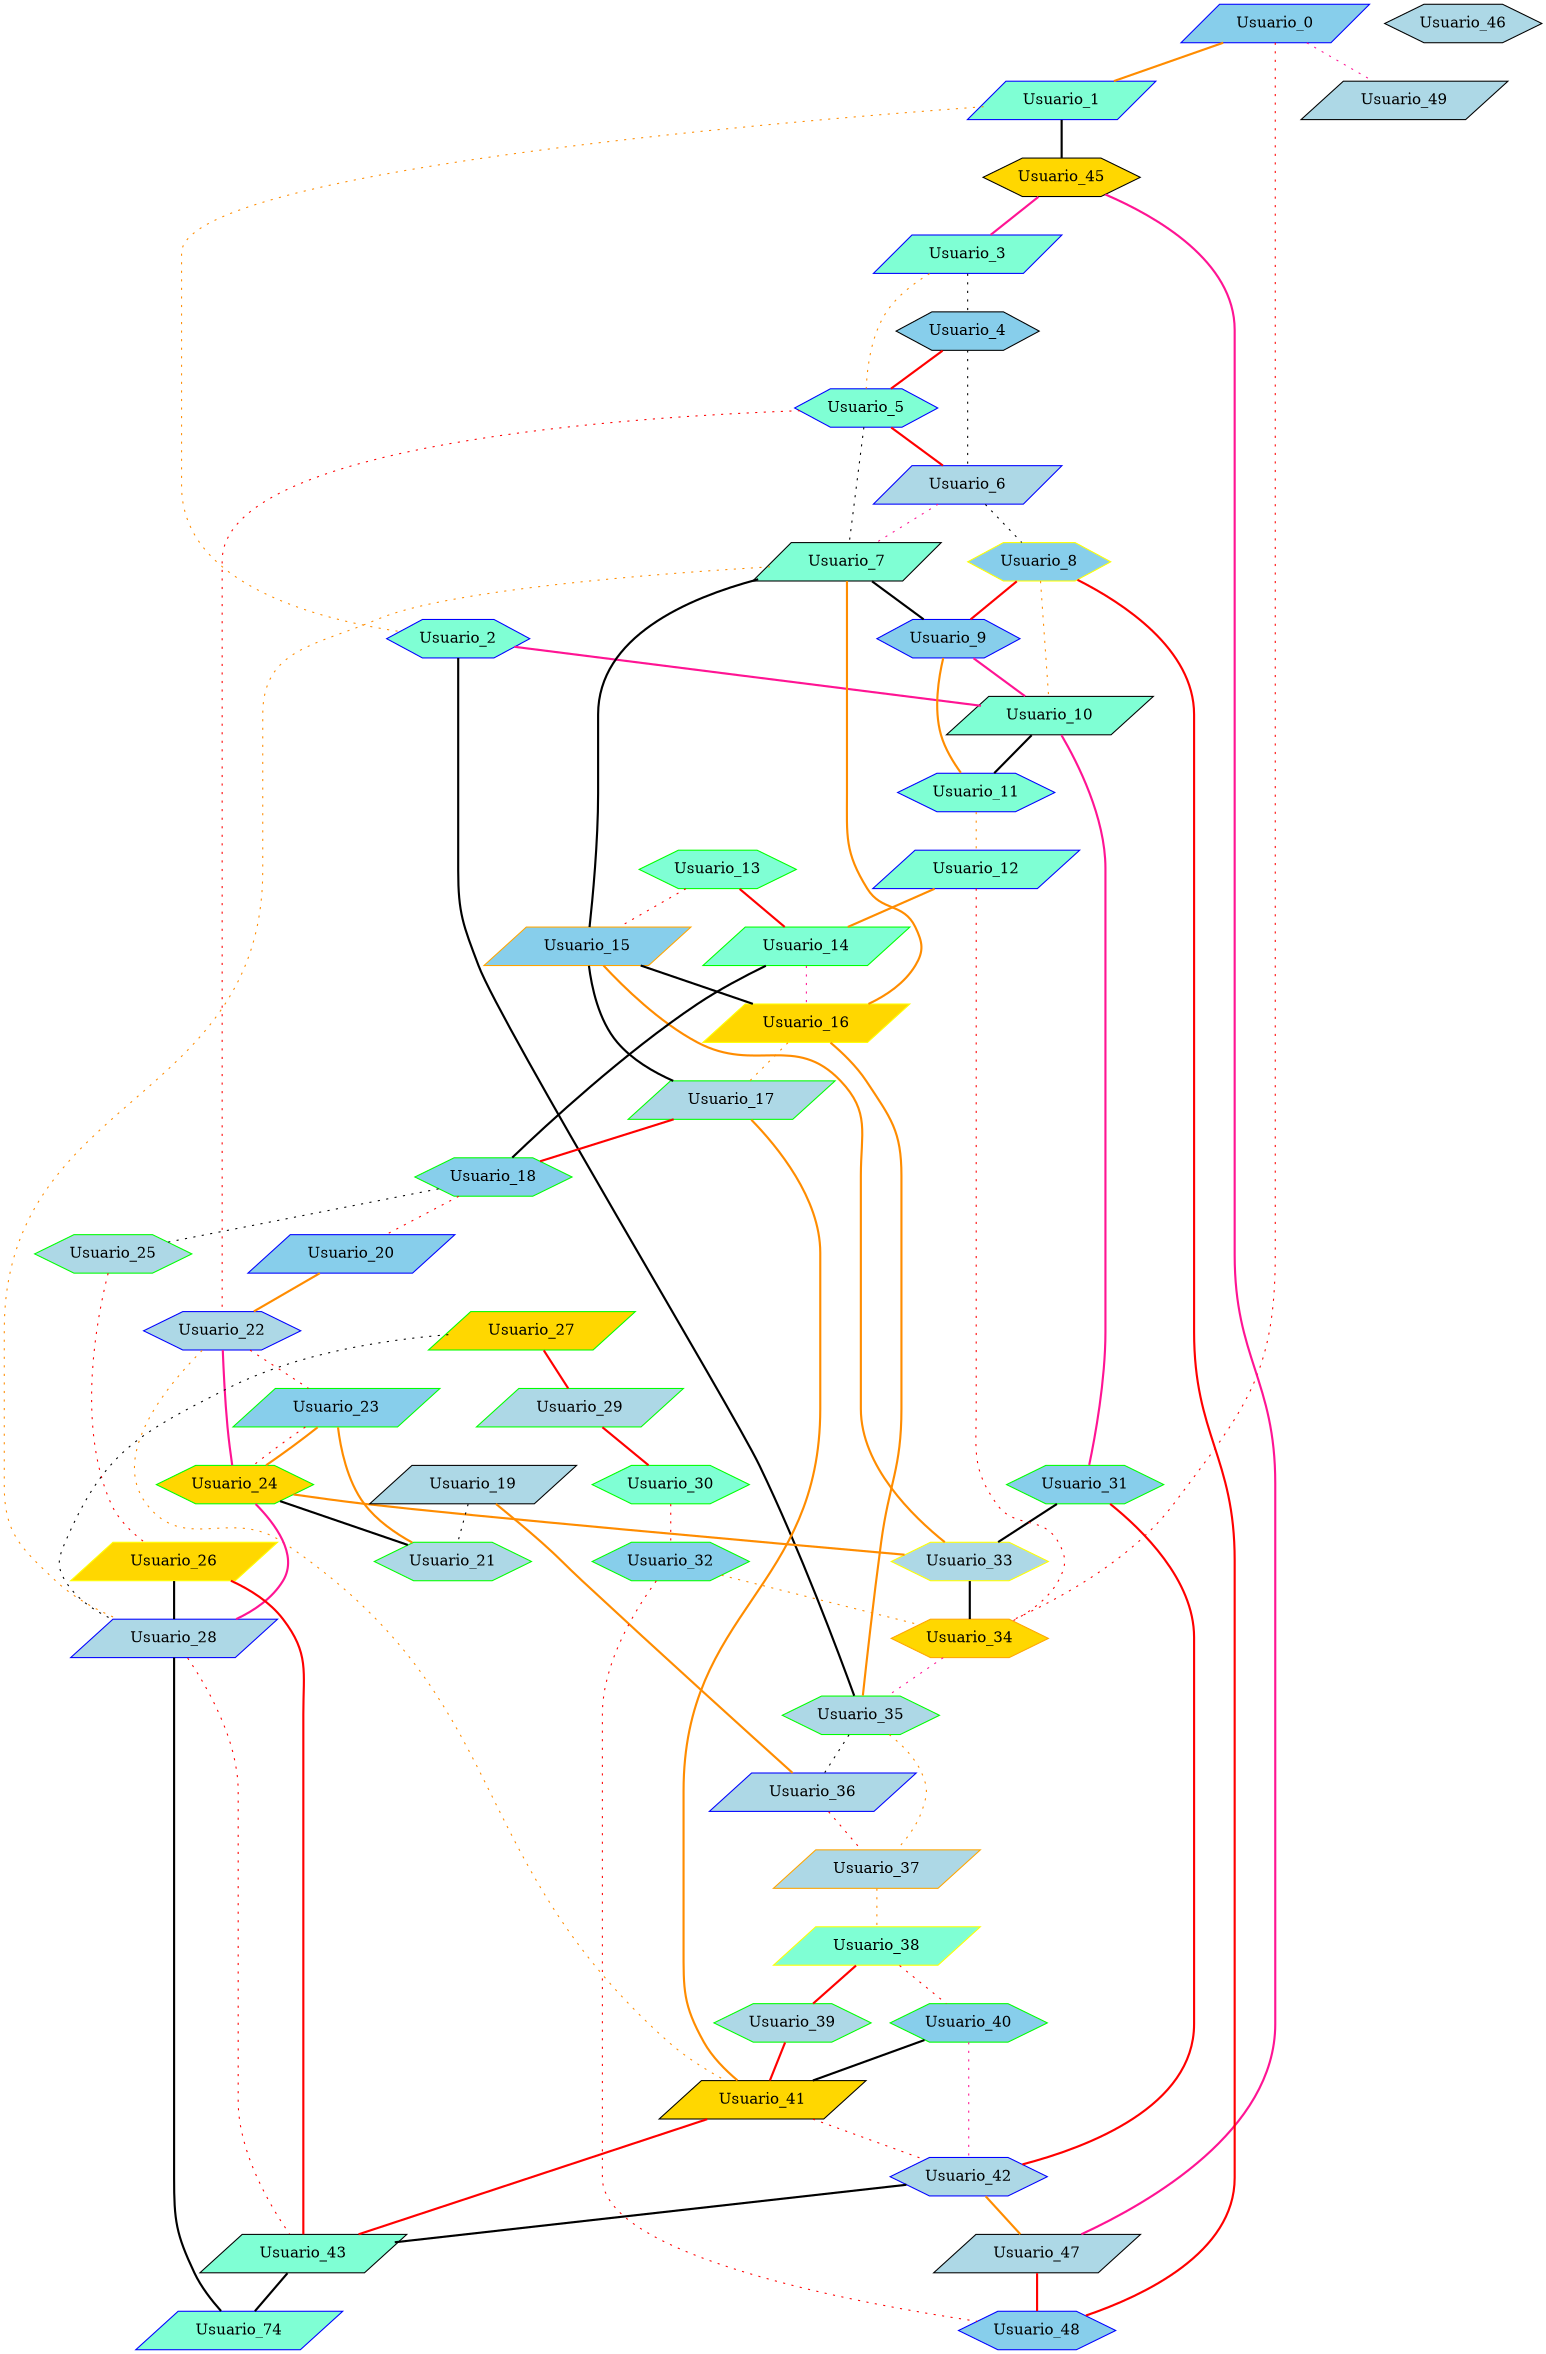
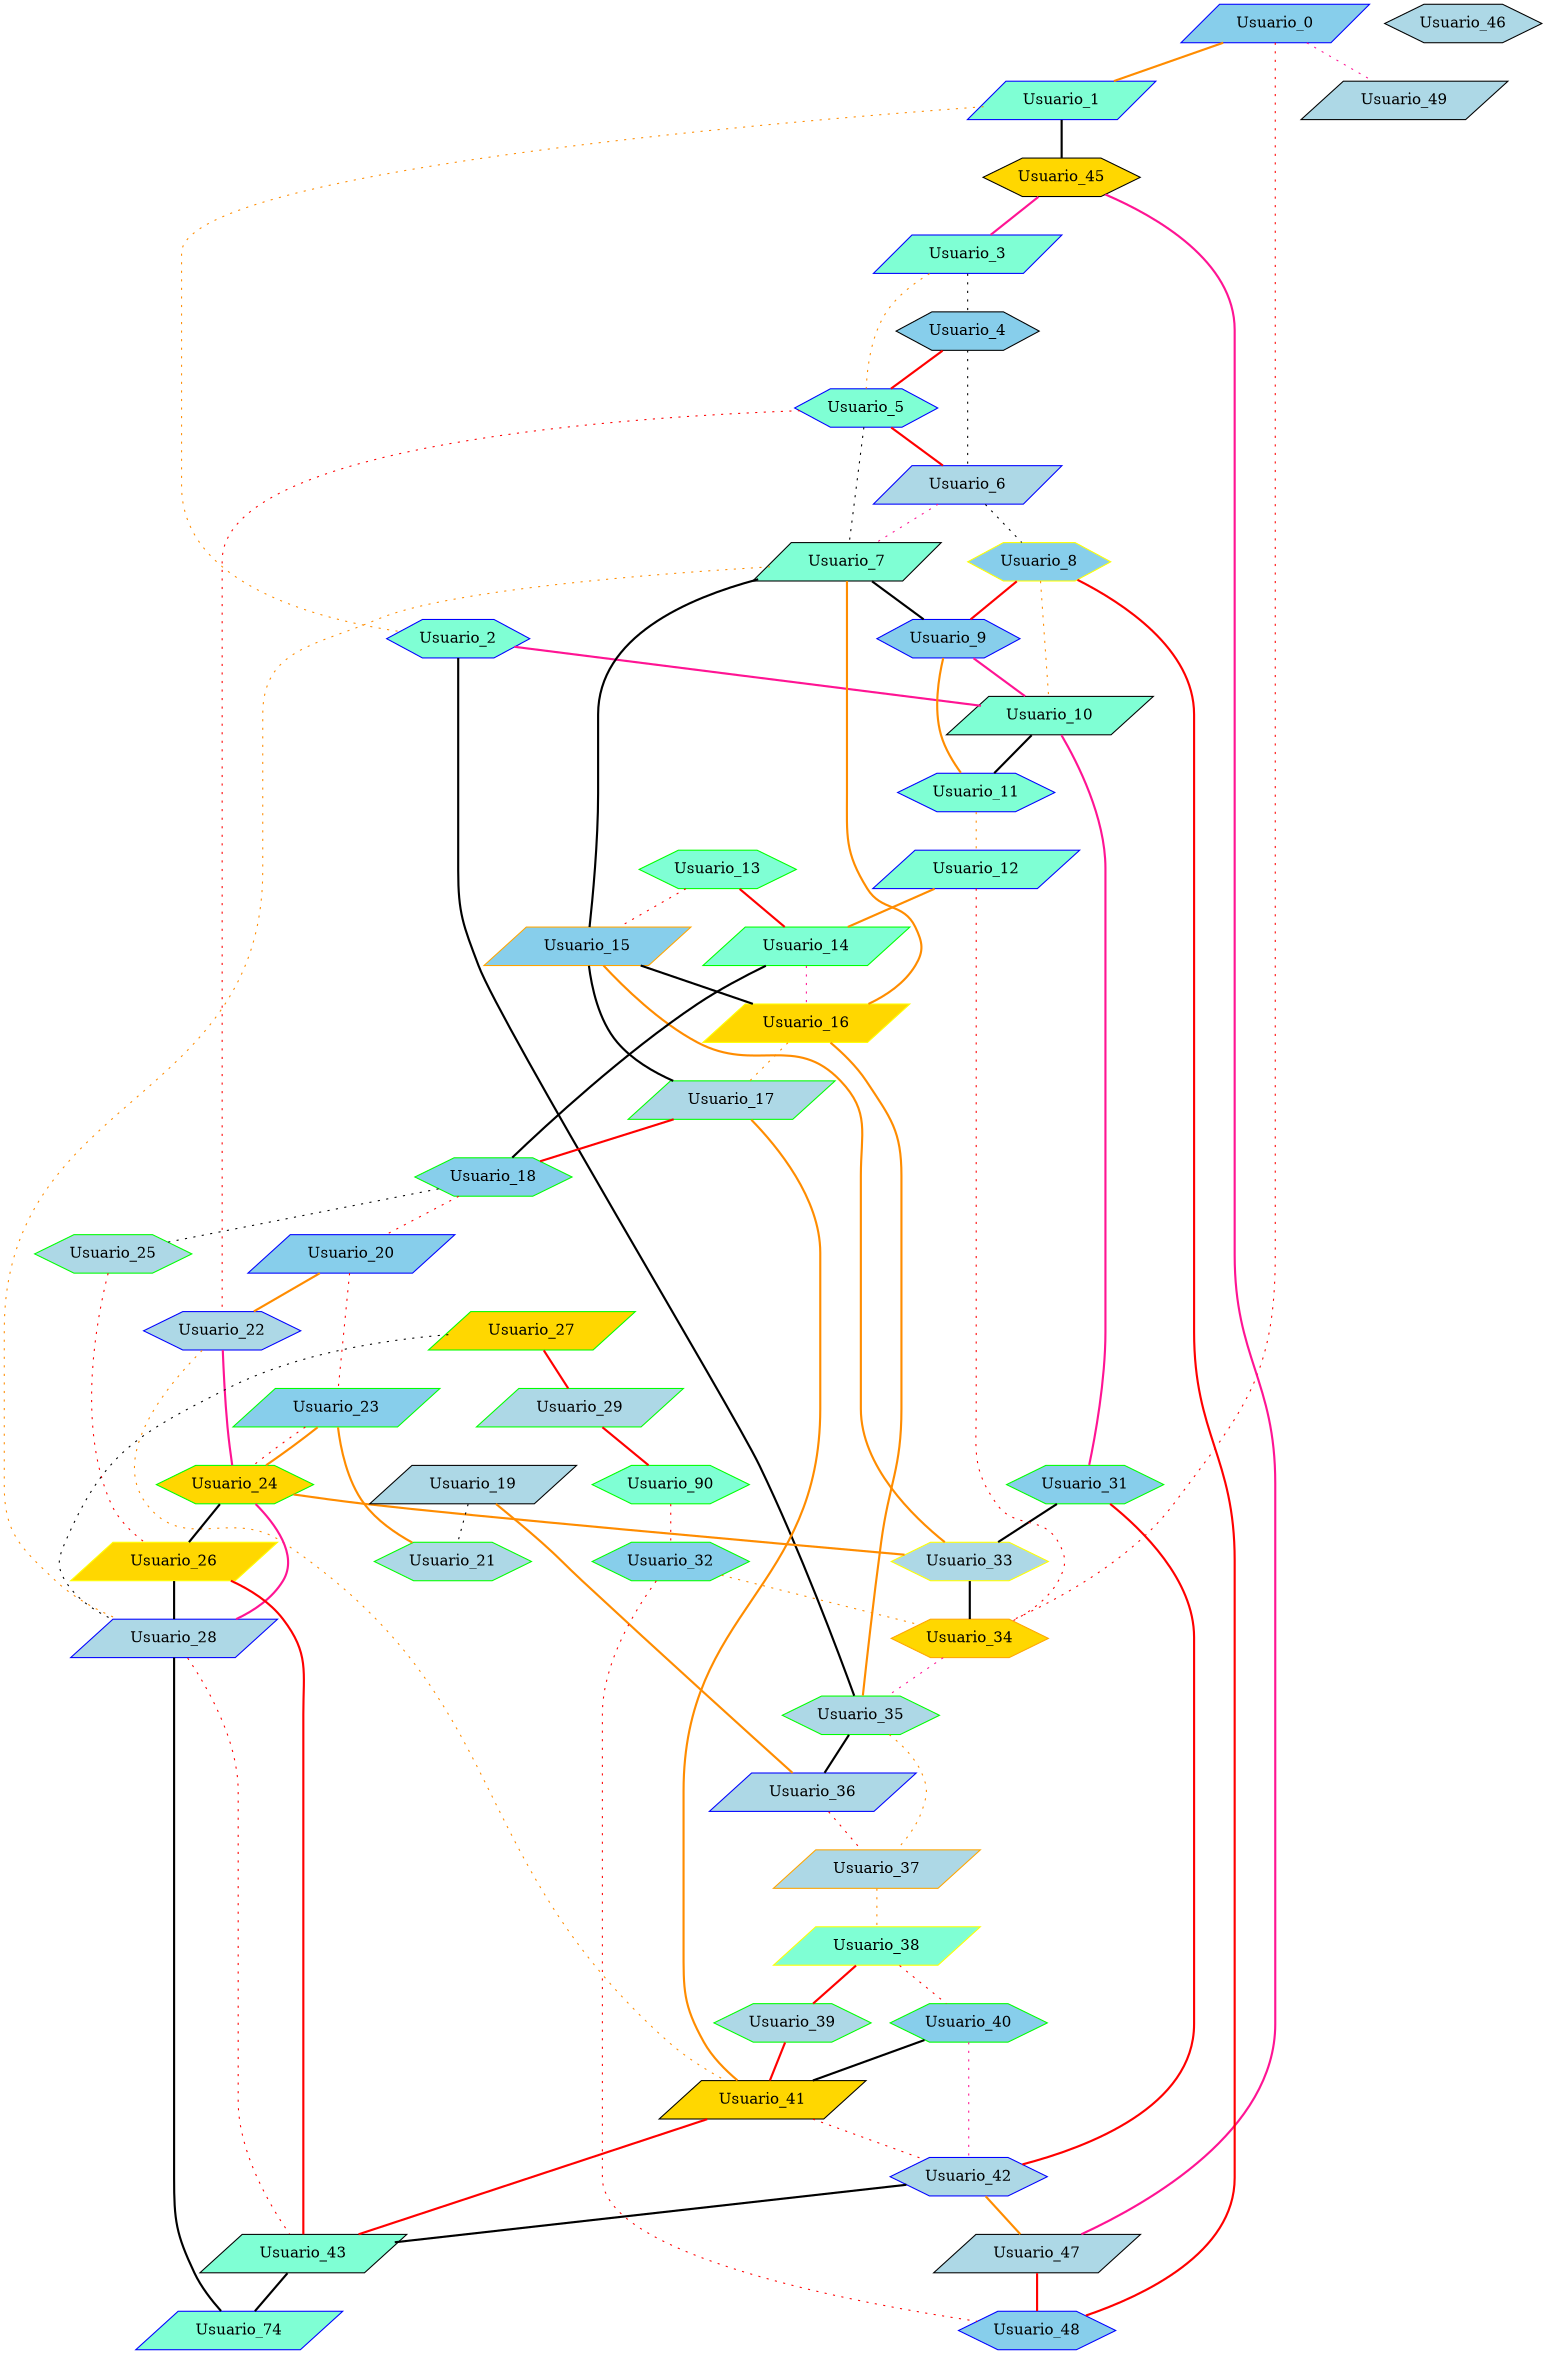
edge "Usuario_22" -- "Usuario_23": now "Usuario_20" -- "Usuario_23"
node "Usuario_30": label "Usuario_30" -> "Usuario_90"
edge "Usuario_24" -- "Usuario_21": now "Usuario_24" -- "Usuario_26"
edge "Usuario_35" -- "Usuario_36": style dotted -> bold
